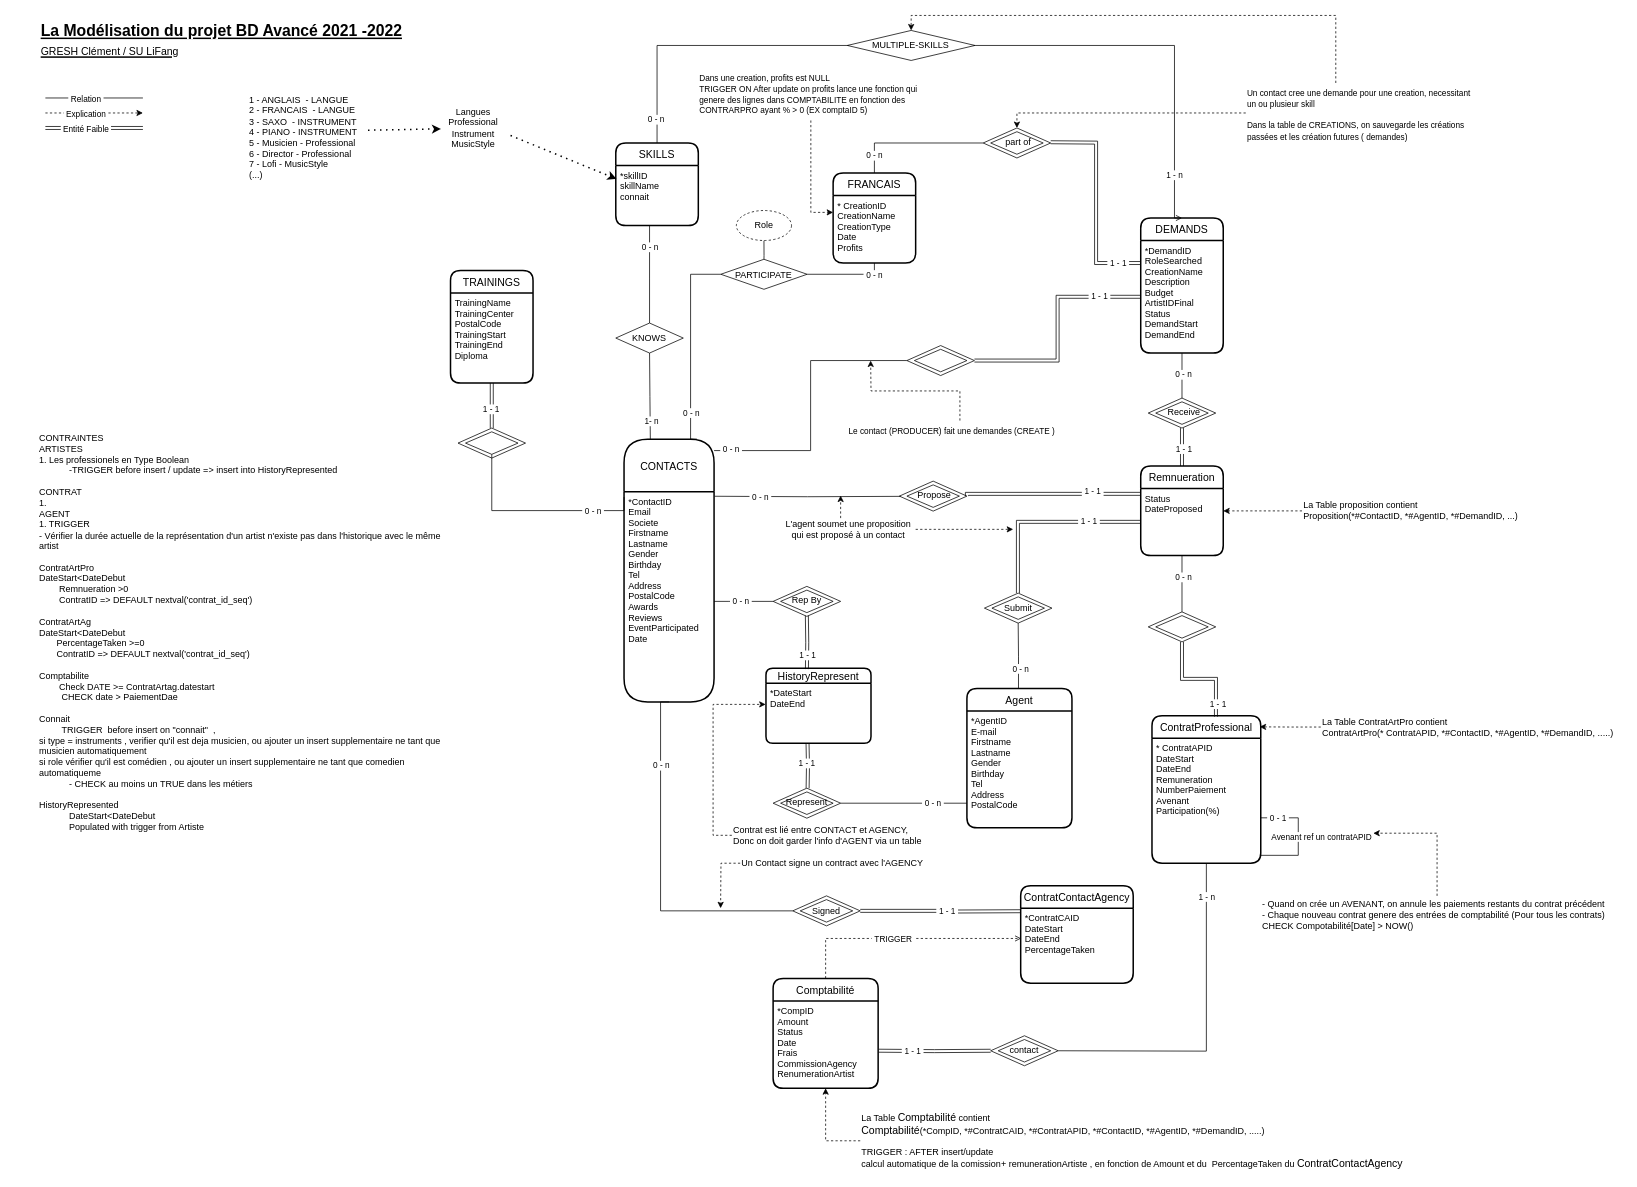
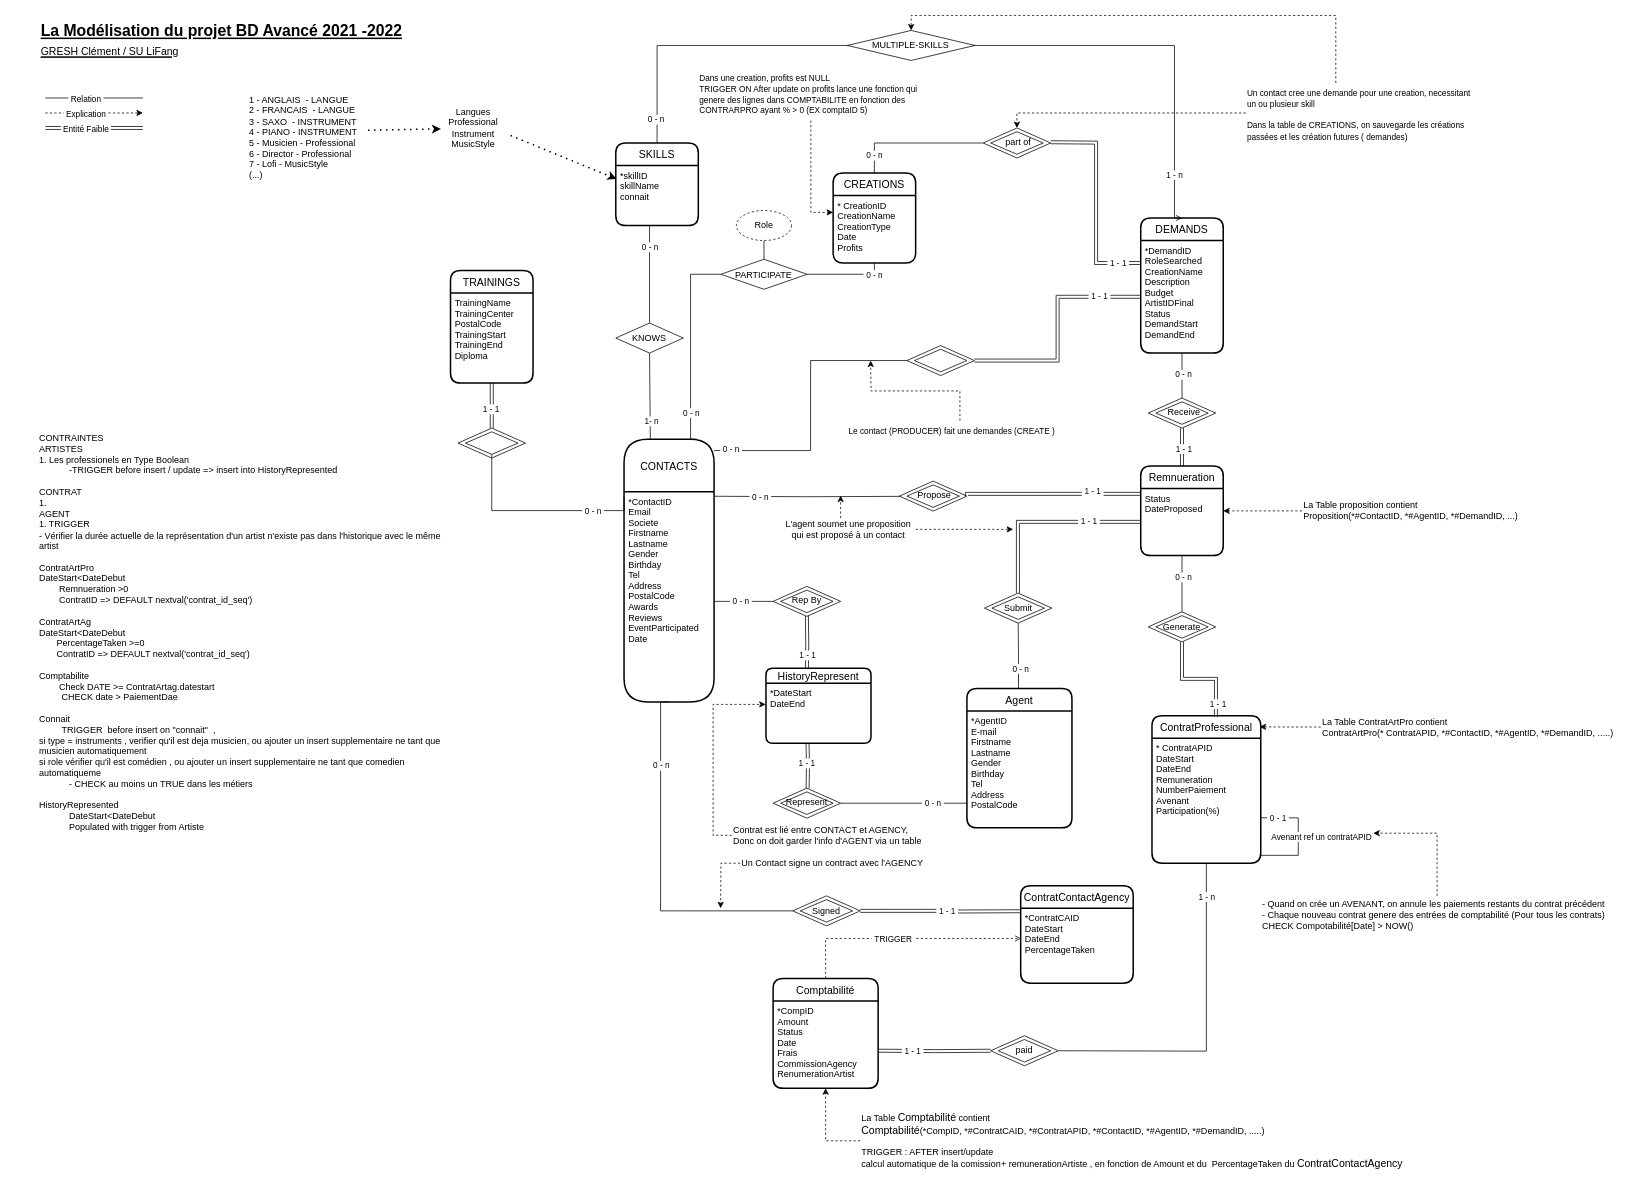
node "FRANCAIS": label "FRANCAIS" -> "CREATIONS"
node "Generate": added
node "contact": label "contact" -> "paid"
